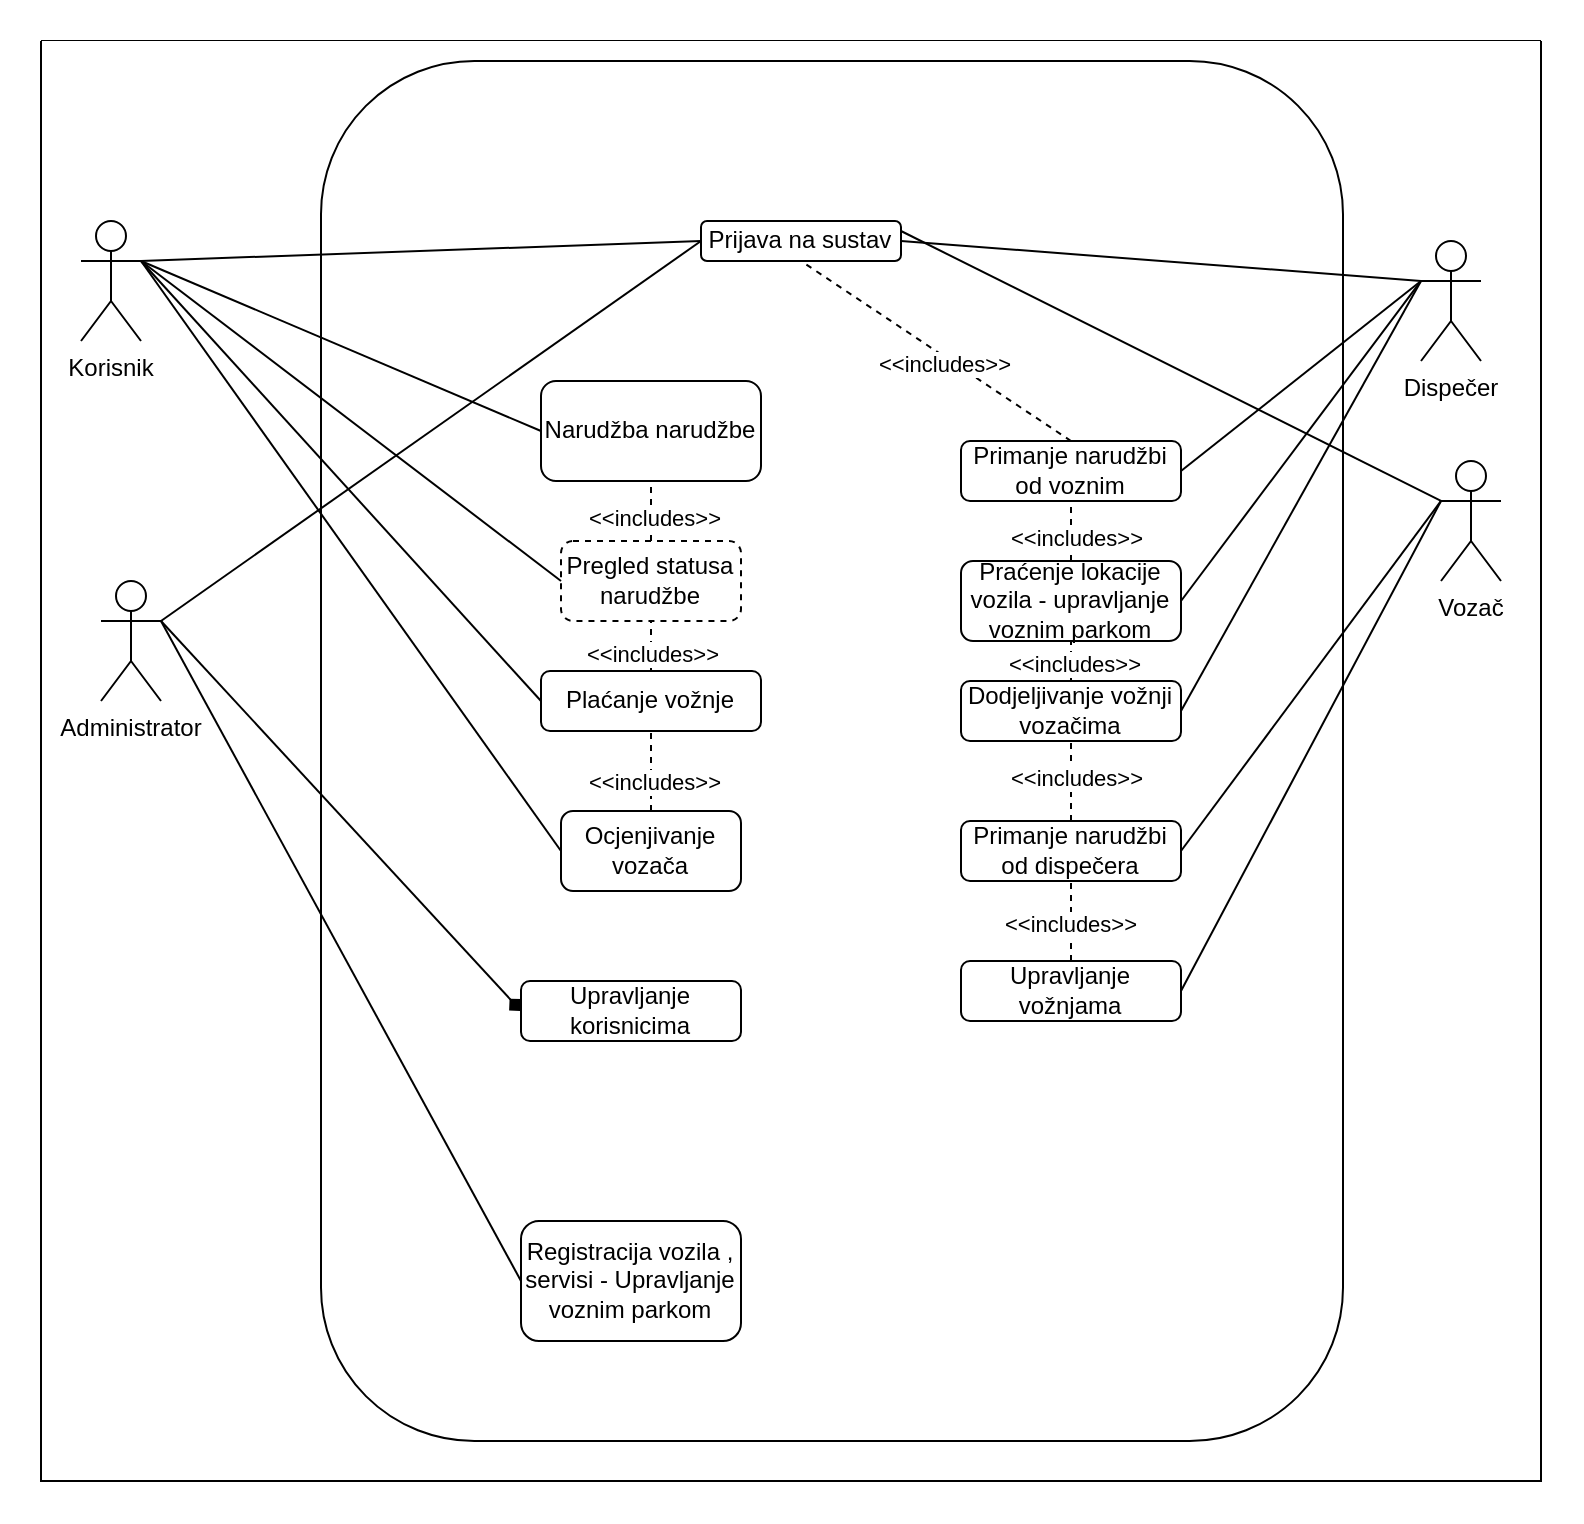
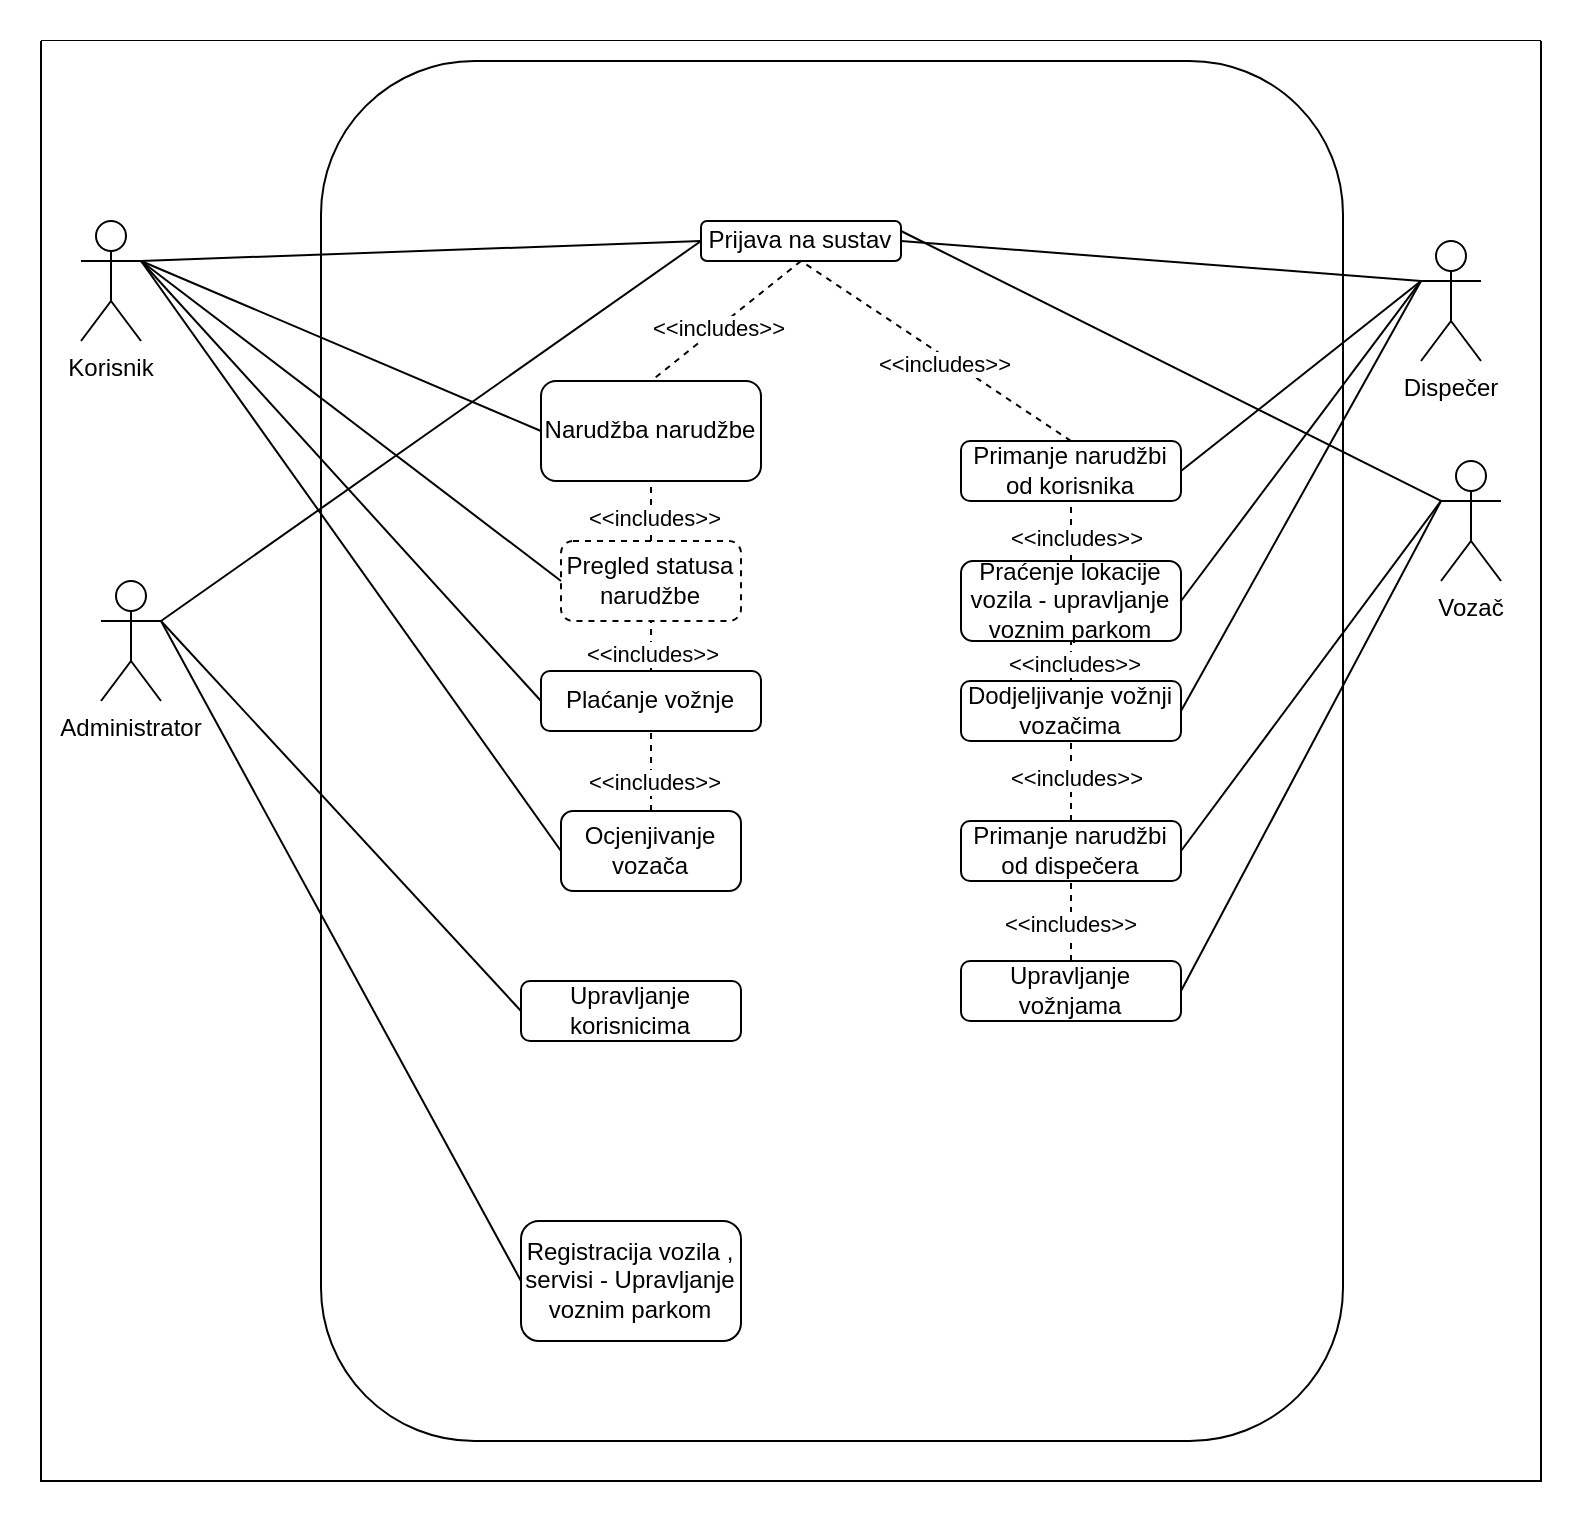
edge "Prijava na sustav" -- "Narudžba narudžbe": added, label "<<includes>>"
node "Primanje narudžbi od voznim": label "Primanje narudžbi od voznim" -> "Primanje narudžbi od korisnika"
edge "Administrator" -> "Upravljanje korisnicima": arrowhead diamond -> none
